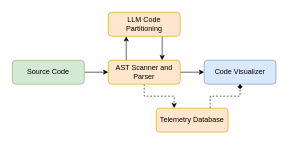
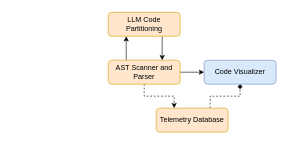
node "Source Code": removed
edge "Source Code" -> "AST Scanner and Parser": removed
